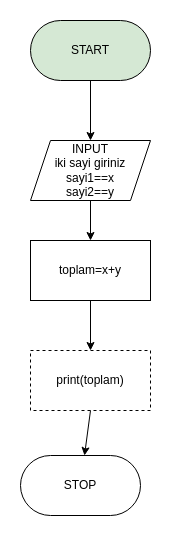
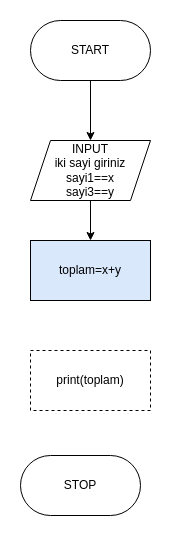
node "START": fillcolor #d5e8d4 -> #ffffff
node "INPUT iki sayi giriniz sayi1==x sayi2==y": label "INPUT iki sayi giriniz sayi1==x sayi2==y" -> "INPUT iki sayi giriniz sayi1==x sayi3==y"
node "toplam=x+y": fillcolor #ffffff -> #dae8fc
edge "toplam=x+y" -> "print(toplam)": removed
edge "print(toplam)" -> "STOP": removed
